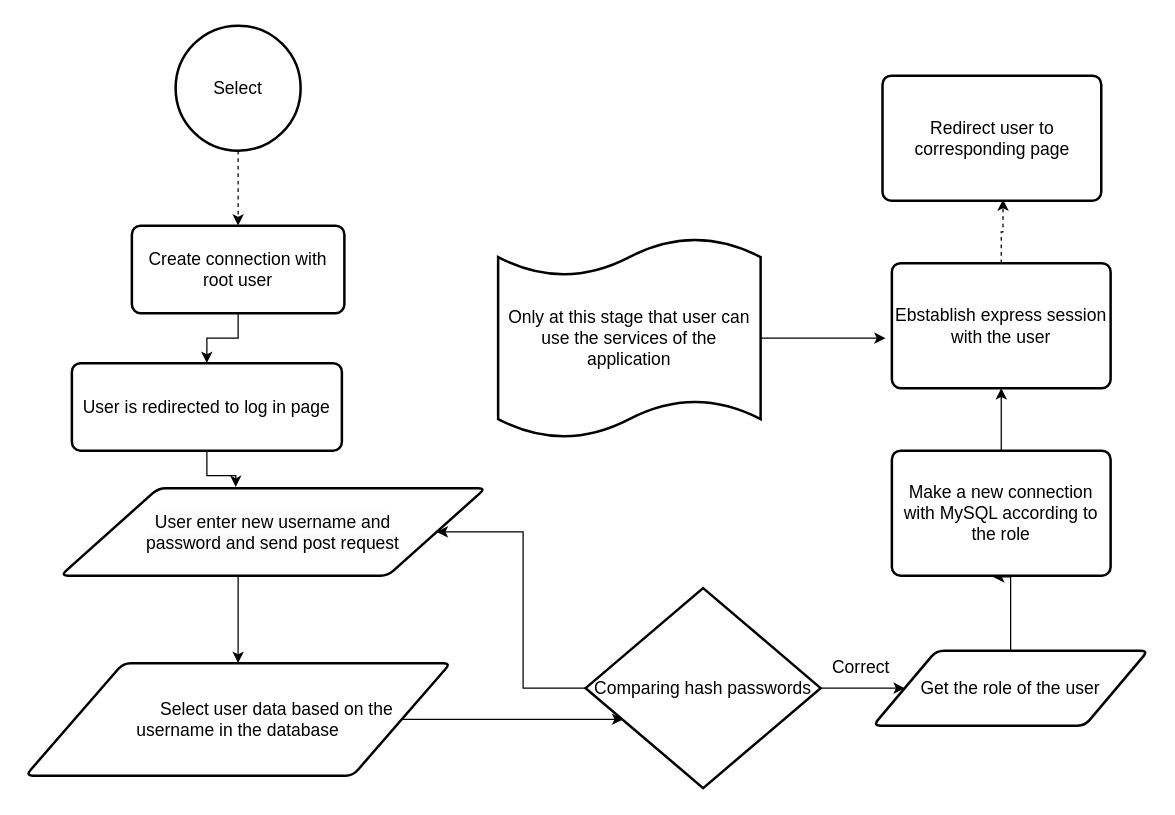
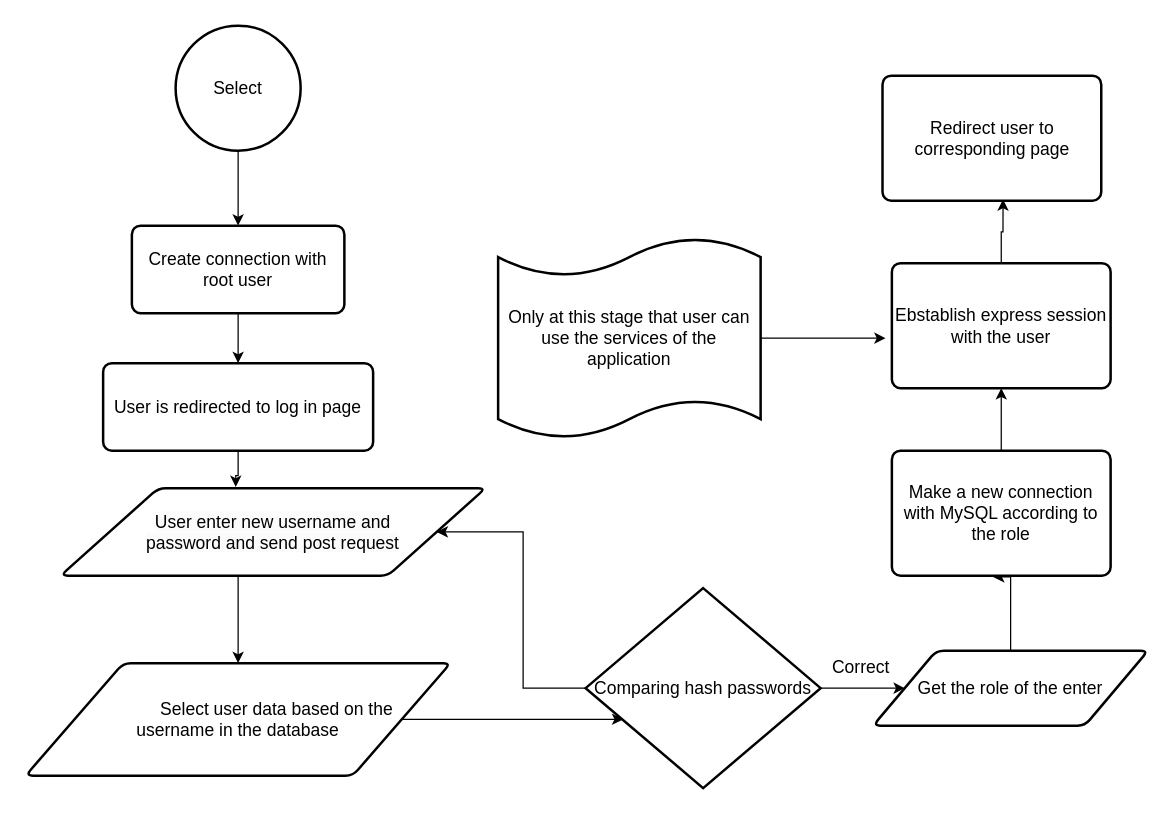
edge "Select" -> "Create connection with root user": style dashed -> solid
edge "Ebstablish express session with the user" -> "Redirect user to corresponding page": style dashed -> solid
node "User is redirected to log in page": moved (207, 407) -> (238, 407)
node "Get the role of the user": label "Get the role of the user" -> "Get the role of the enter"
